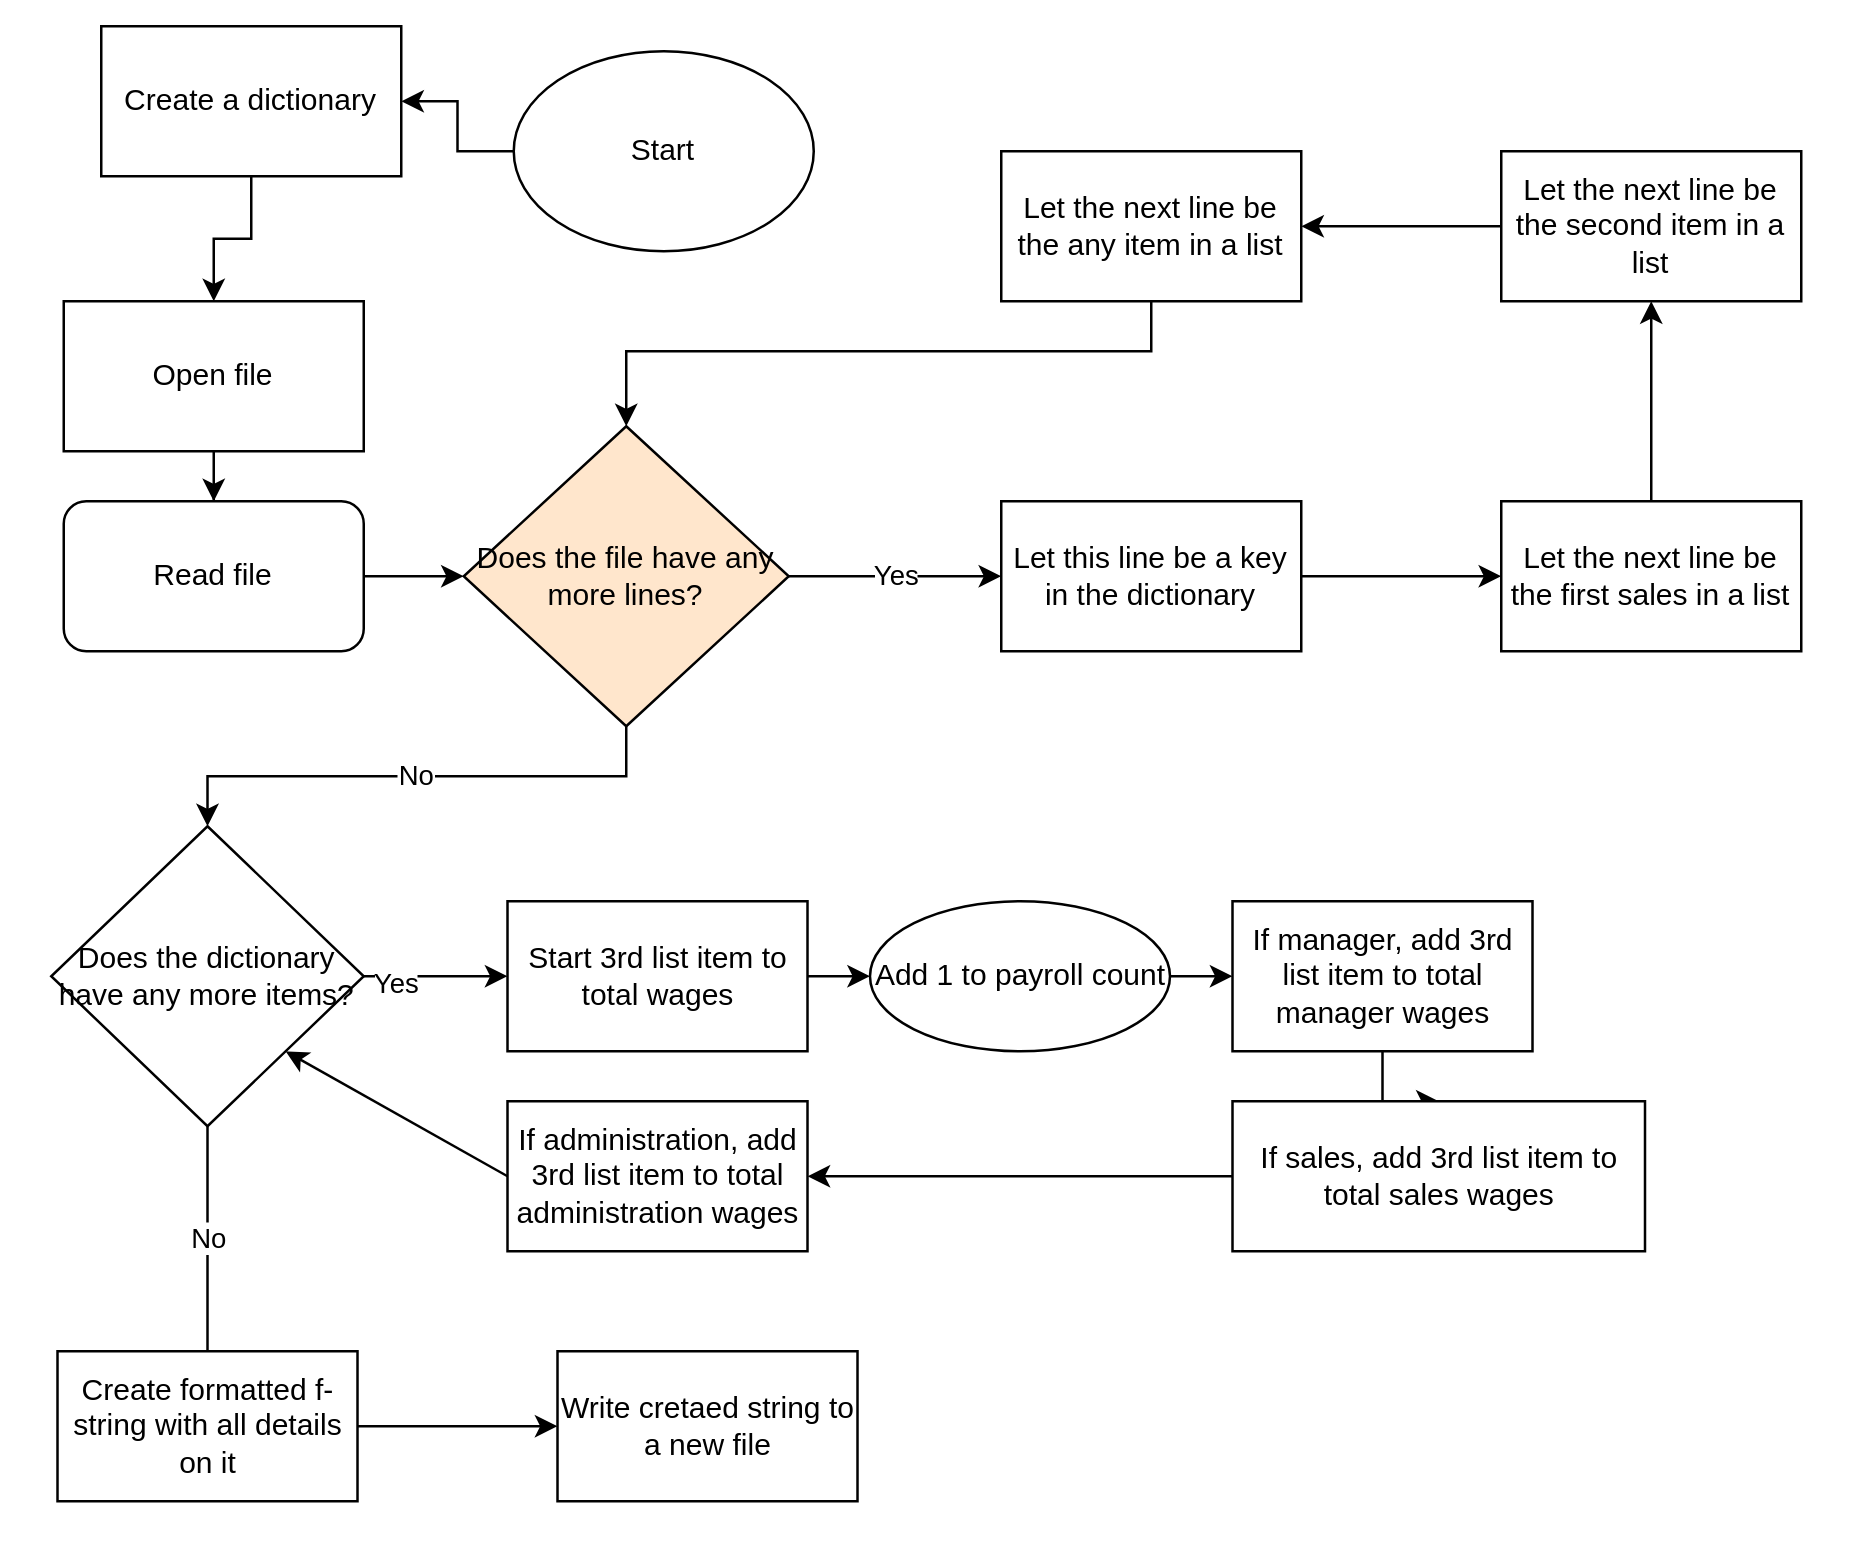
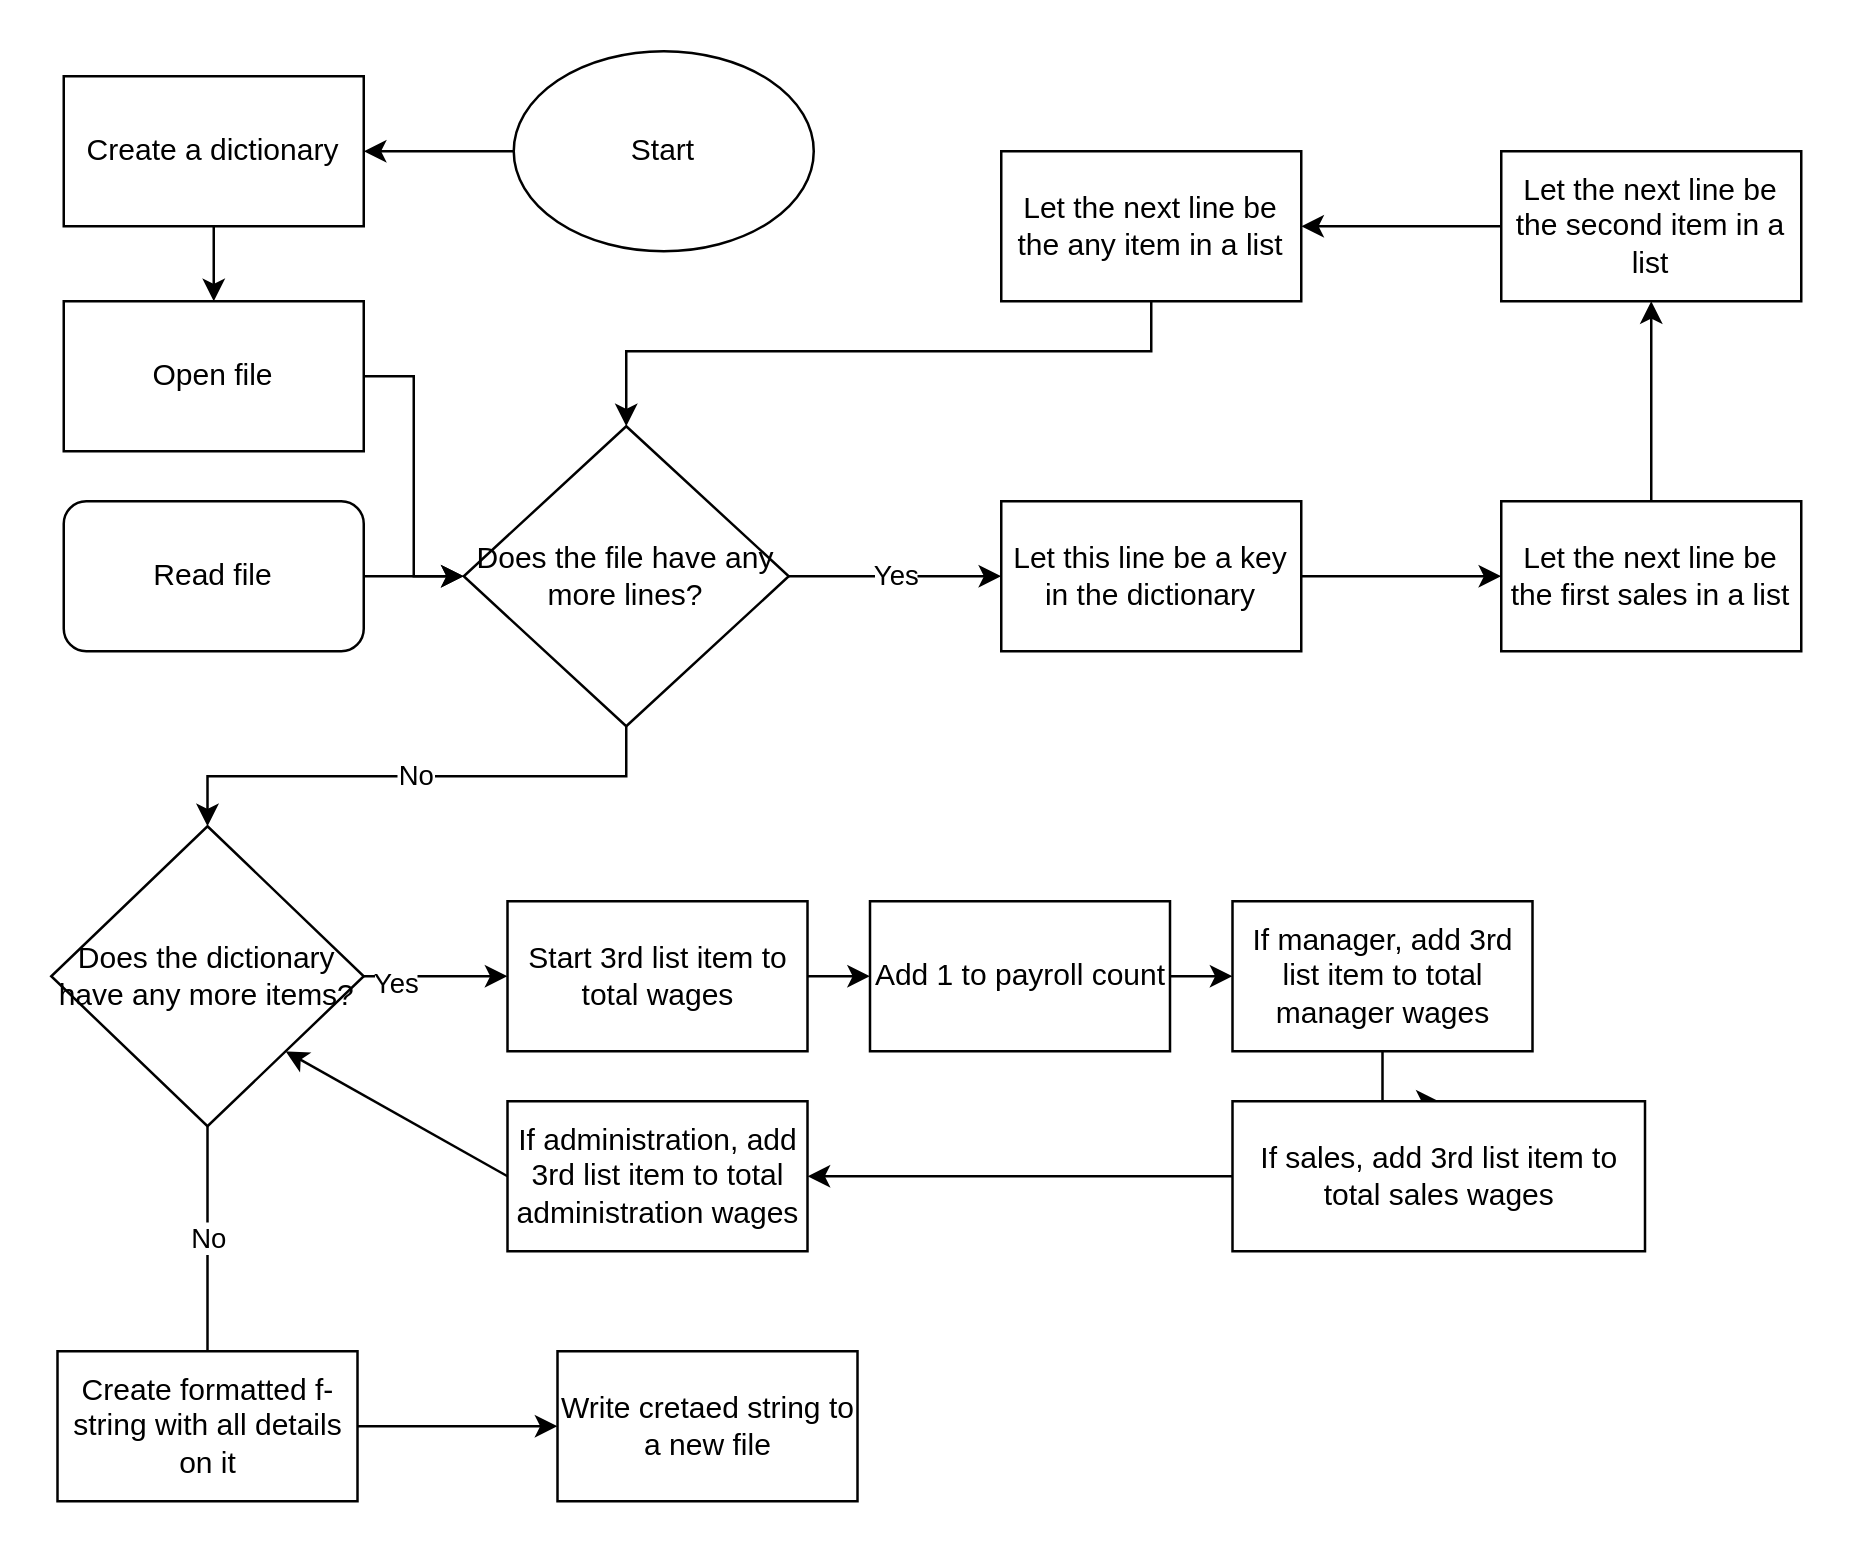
node "Create a dictionary": moved (251, 101) -> (214, 151)
edge "Open file" -> "Read file": now "Open file" -> "Does the file have any more lines?"
node "Does the file have any more lines?": fillcolor #ffe6cc -> #ffffff
node "Add 1 to payroll count": shape ellipse -> rectangle
